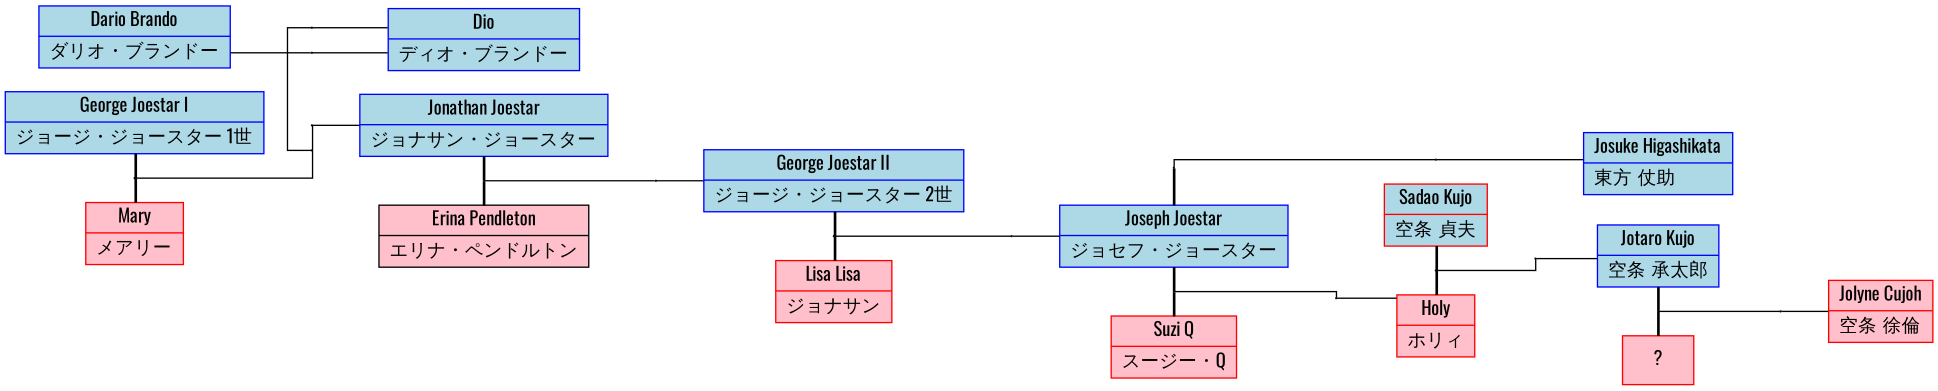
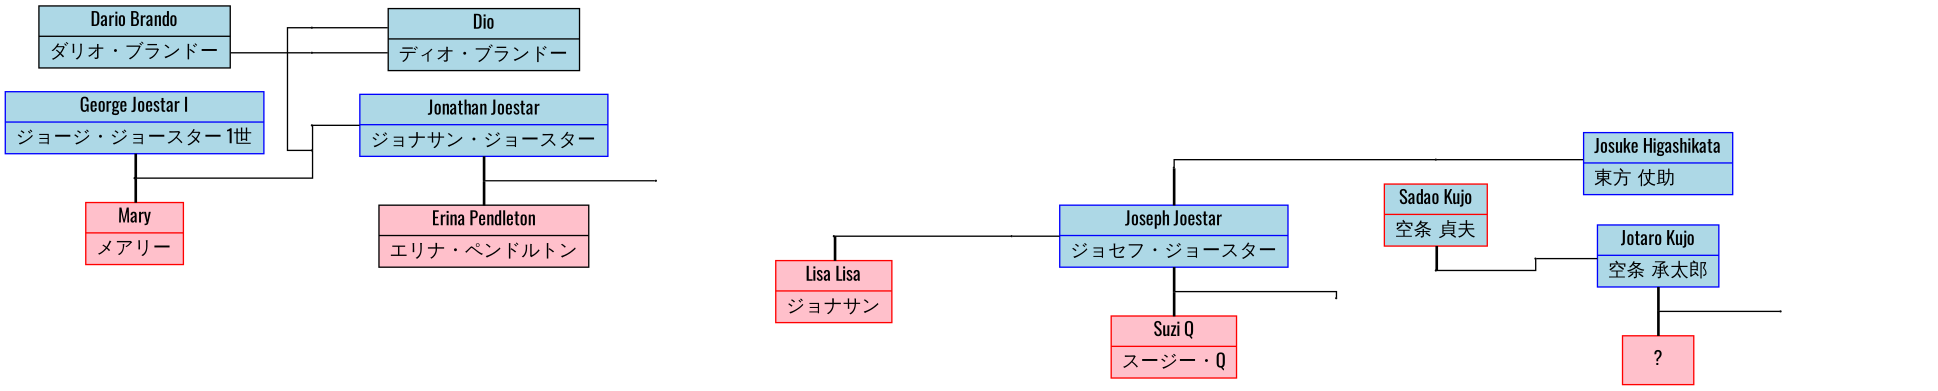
node "Dario Brando": color blue -> black
node "Dio": color blue -> black
node "George Joestar II": removed
node "Jolyne Cujoh": removed
node "Holy": removed
